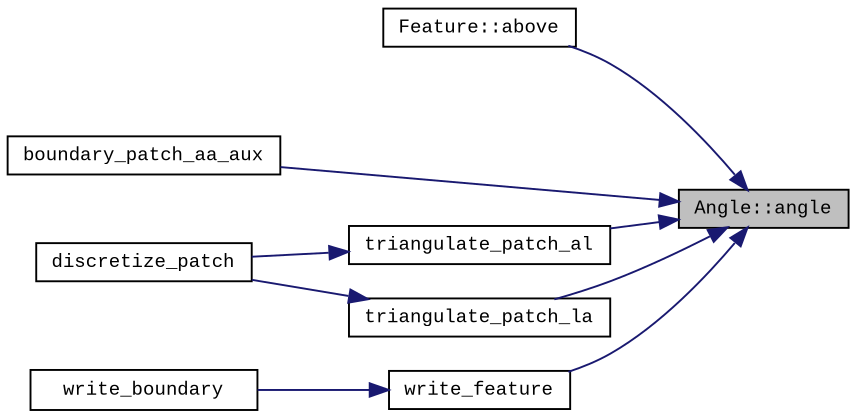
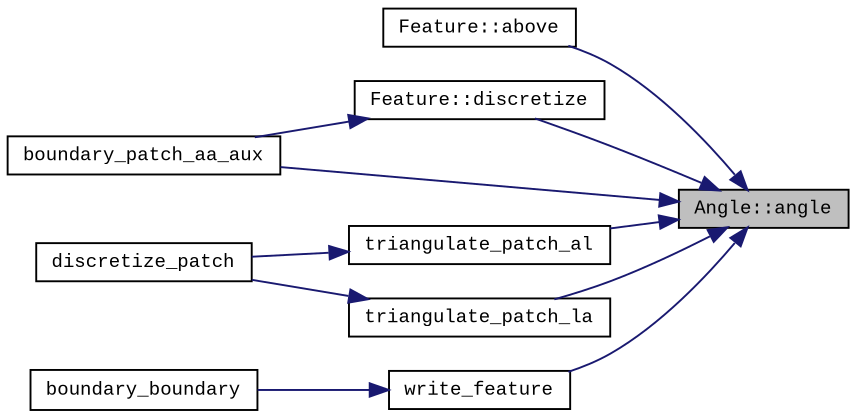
node "Feature::discretize": added
node "write_boundary": label "write_boundary" -> "boundary_boundary"
